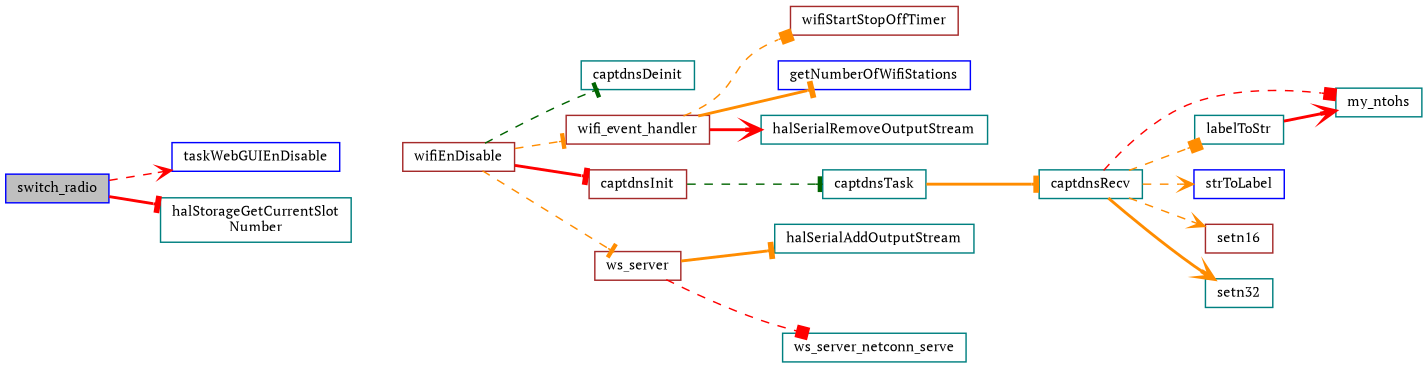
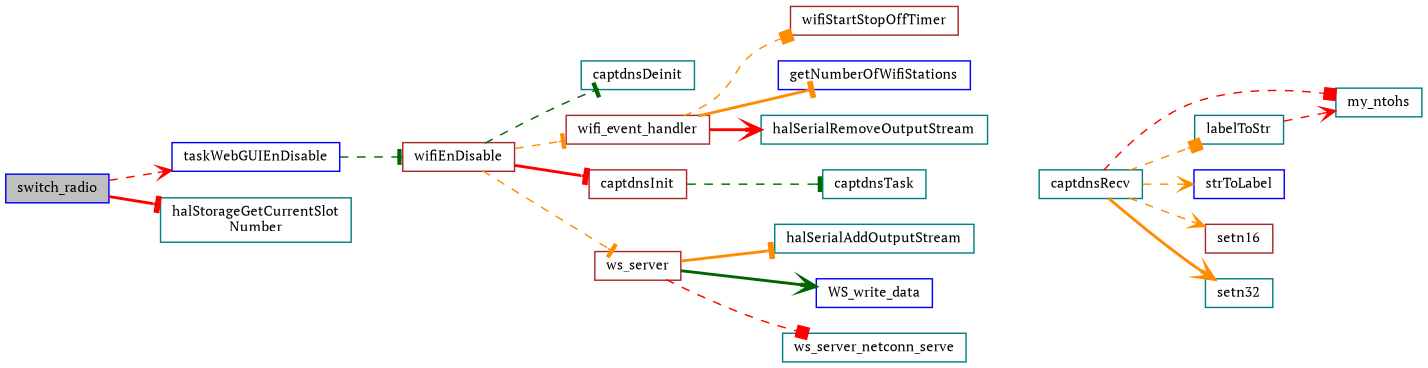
edge "labelToStr" -> "my_ntohs": style bold -> dashed
edge "taskWebGUIEnDisable" -> "wifiEnDisable": added
edge "captdnsTask" -> "captdnsRecv": removed
node "WS_write_data": added
